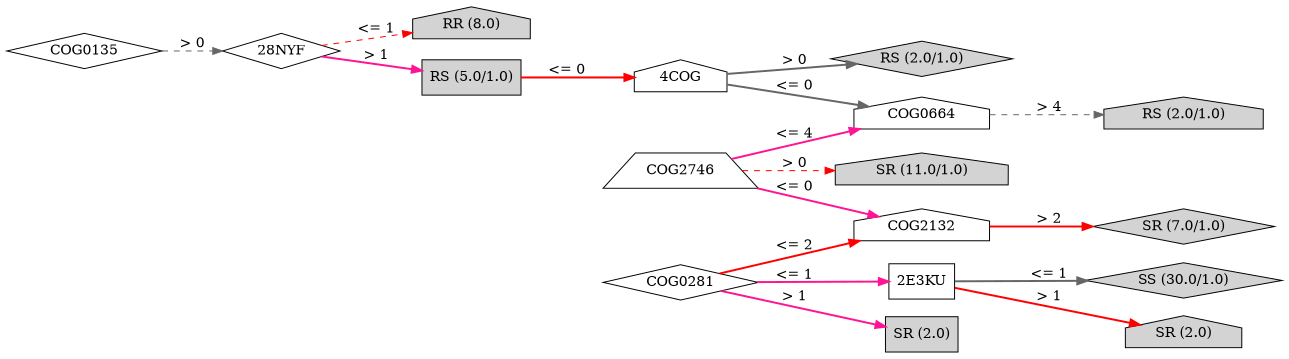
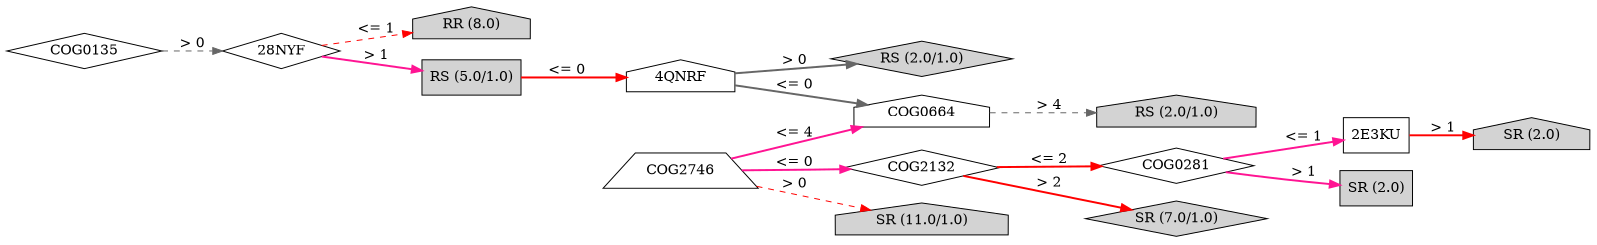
node "4COG": label "4COG" -> "4QNRF"
node "COG2132": shape house -> diamond
edge "COG0281" -> "COG2132": reversed
node "SS (30.0/1.0)": removed
